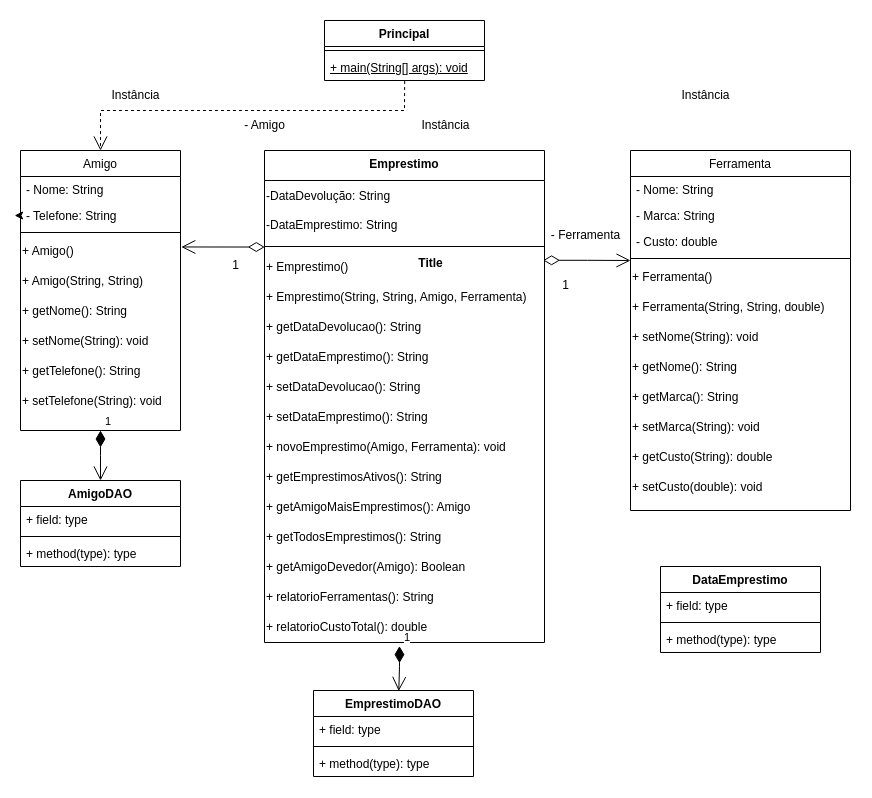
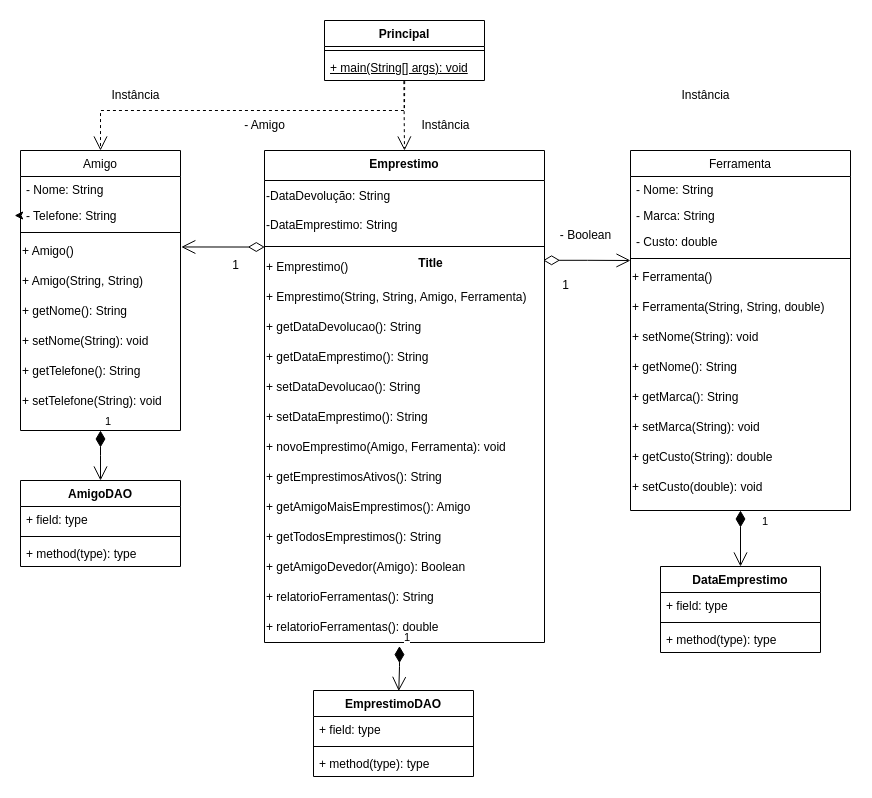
edge "+ main(String[] args): void" -> "Emprestimo": added
node "- Ferramenta": label "- Ferramenta" -> "- Boolean"
edge "Ferramenta" -- "DataEmprestimo": added, label "1"
node "+ relatorioCustoTotal(): double": label "+ relatorioCustoTotal(): double" -> "+ relatorioFerramentas(): double"
